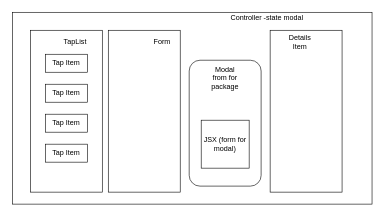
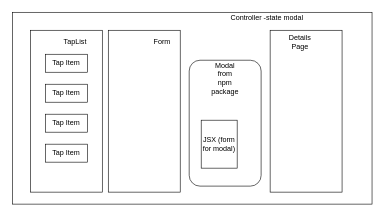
node "Details Item": label "Details Item" -> "Details Page"
node "Modal from for package": label "Modal from for package" -> "Modal from npm package"
node "JSX (form for modal)": size 48x48 -> 36x48
